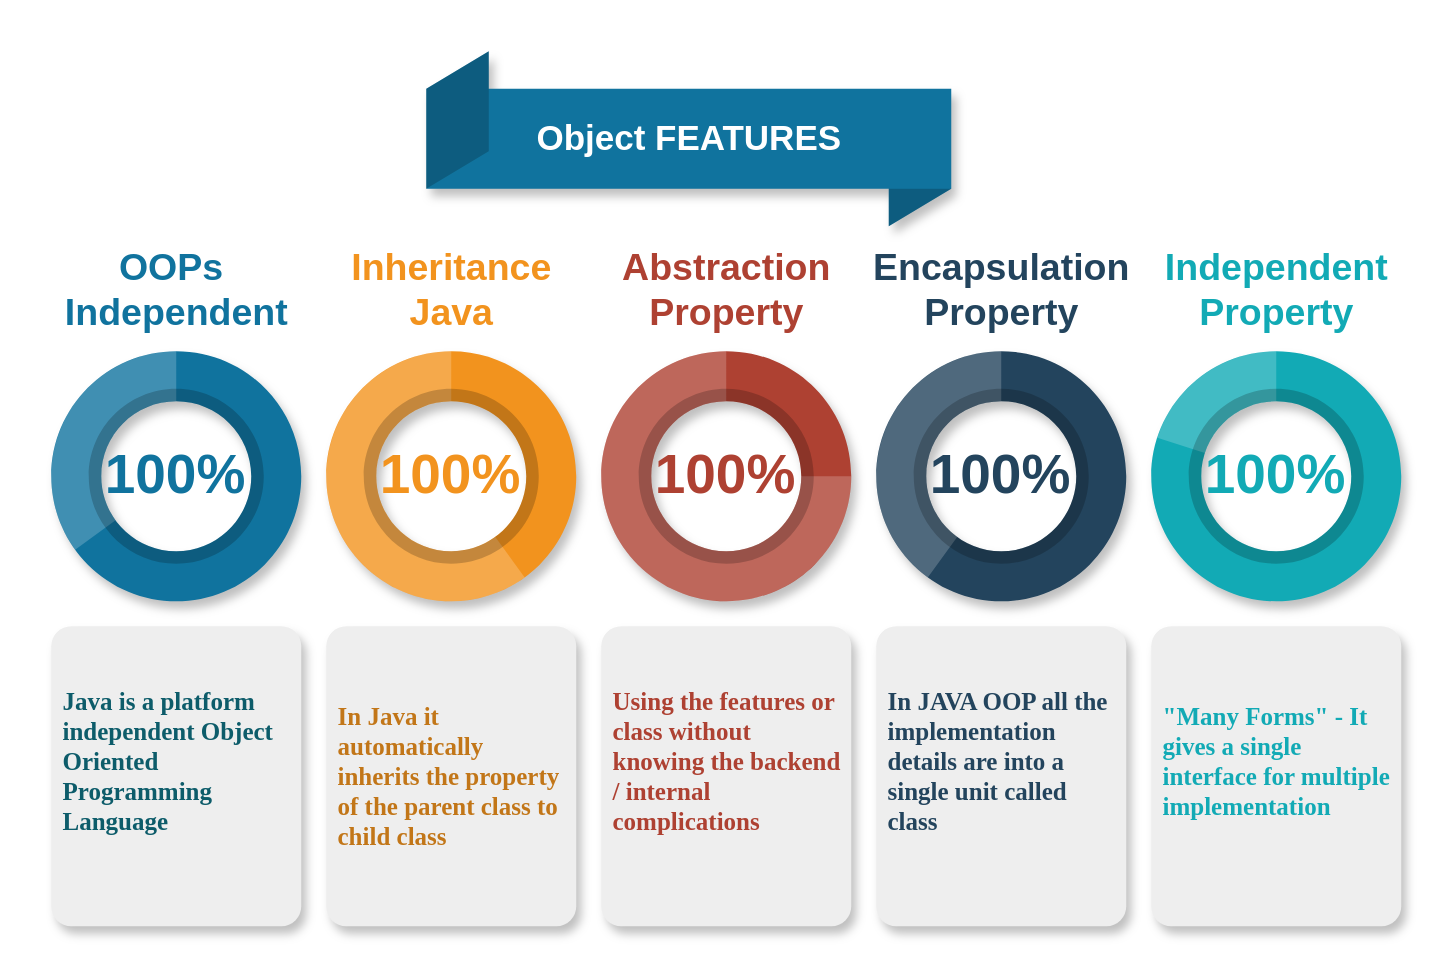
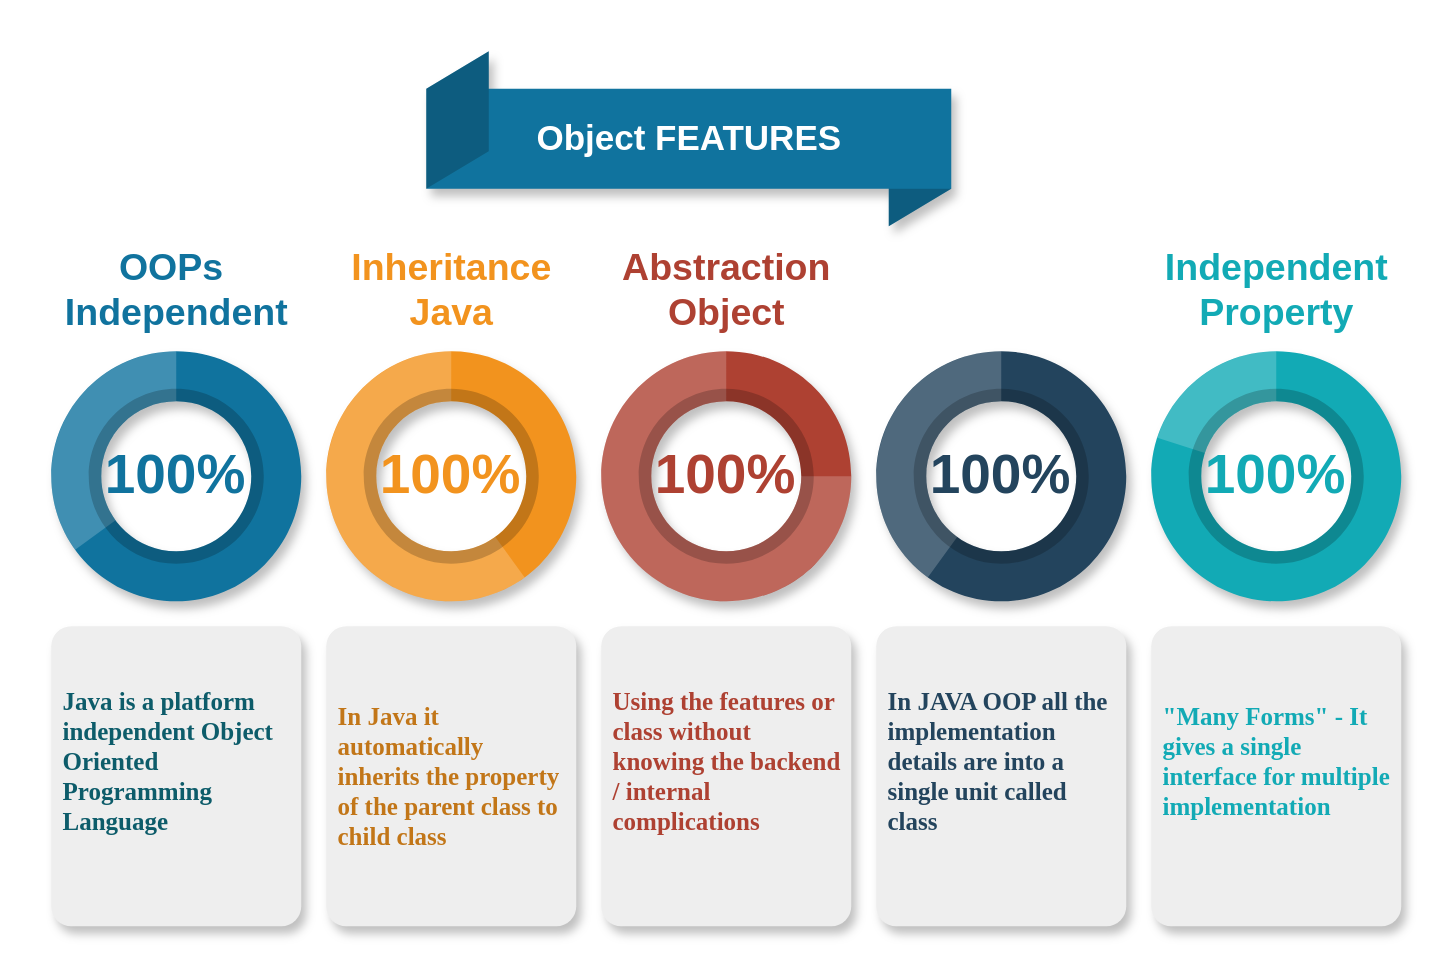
node "Abstraction Property": label "Abstraction Property" -> "Abstraction Object"
node "Encapsulation Property": removed
